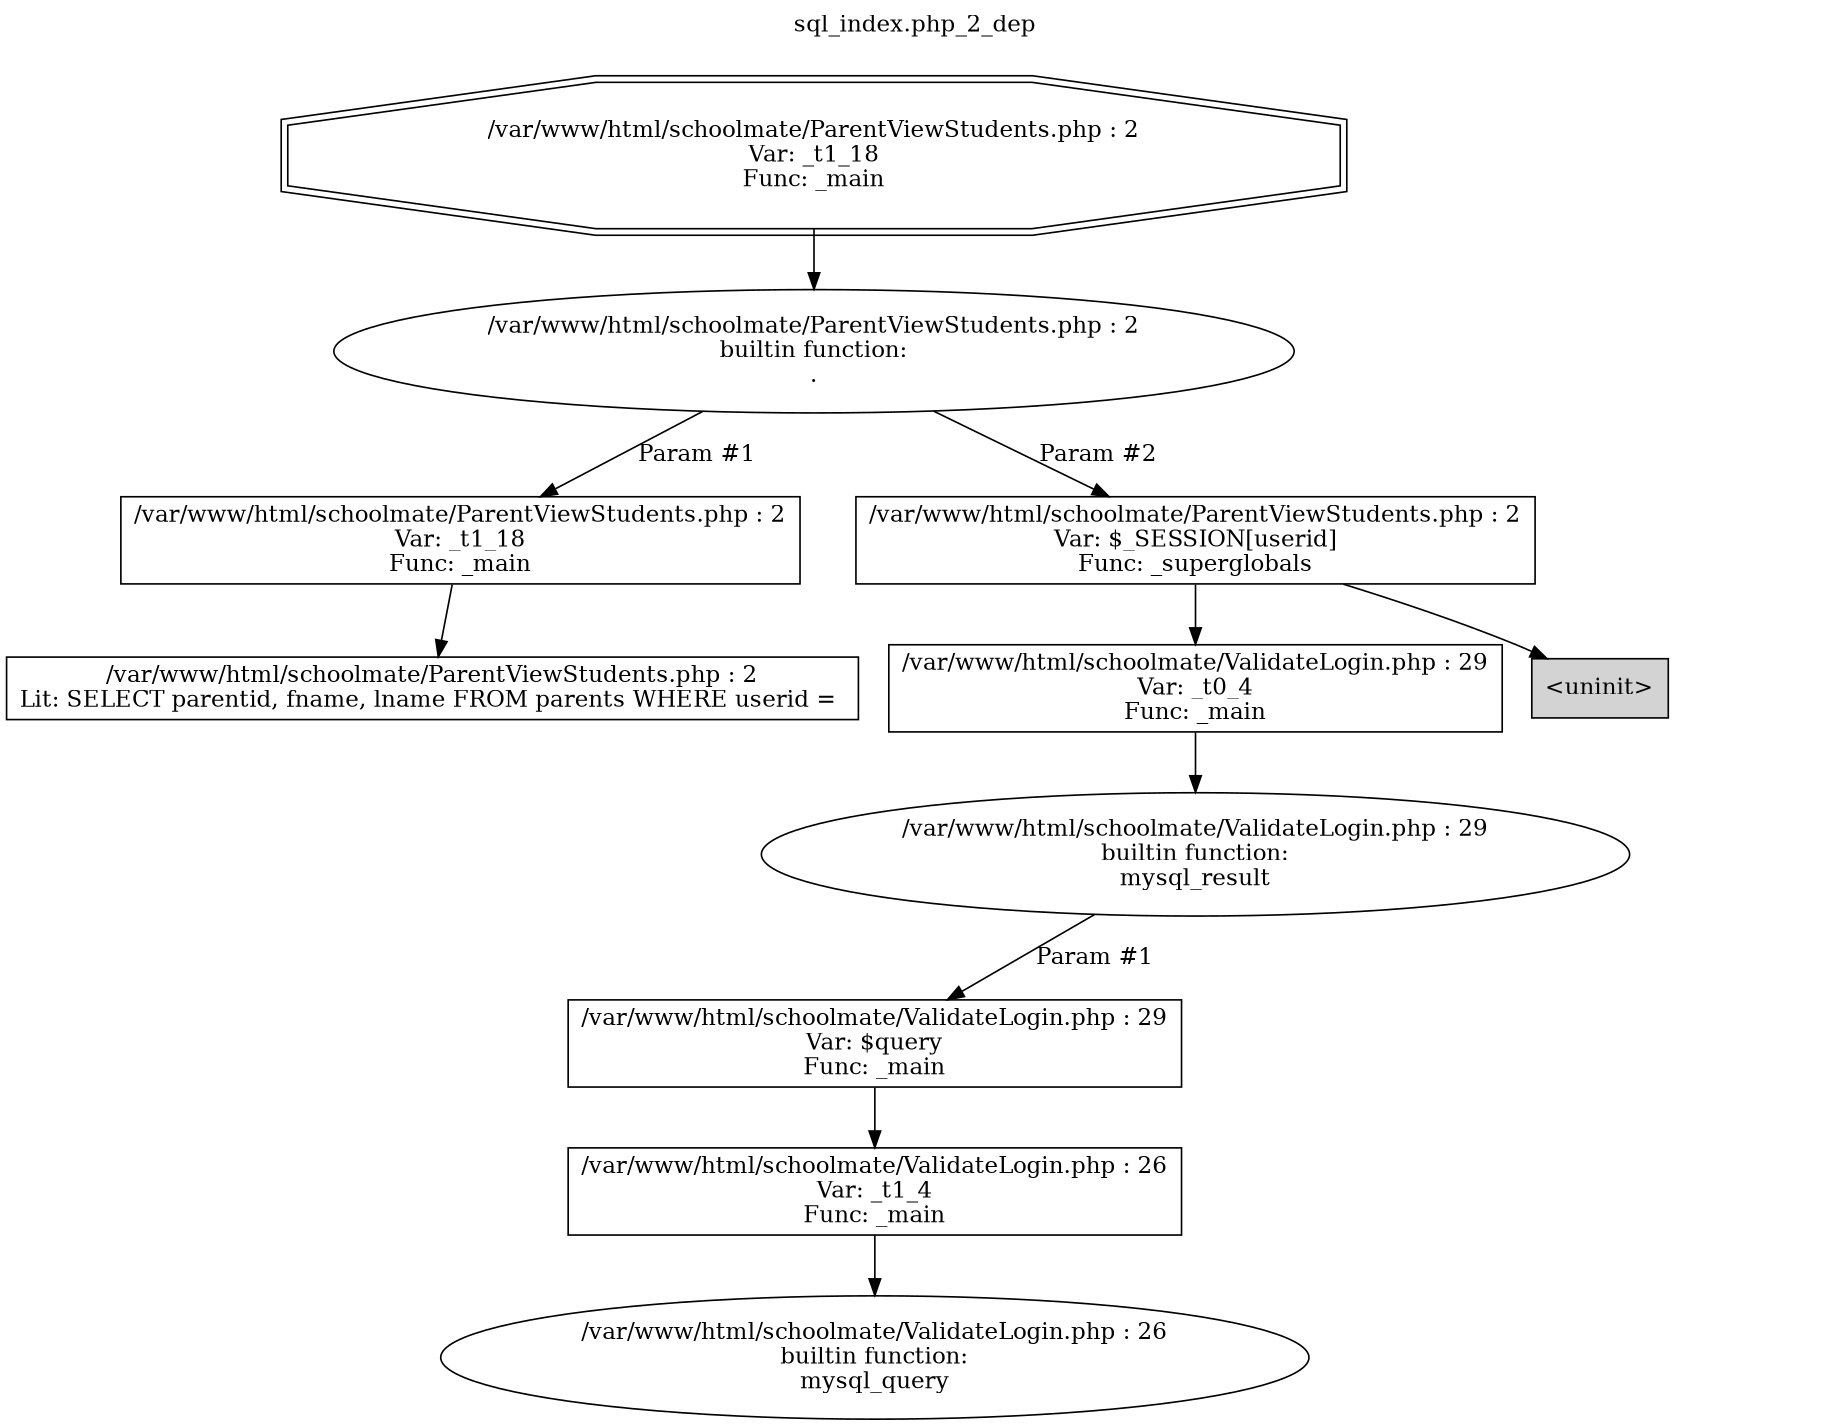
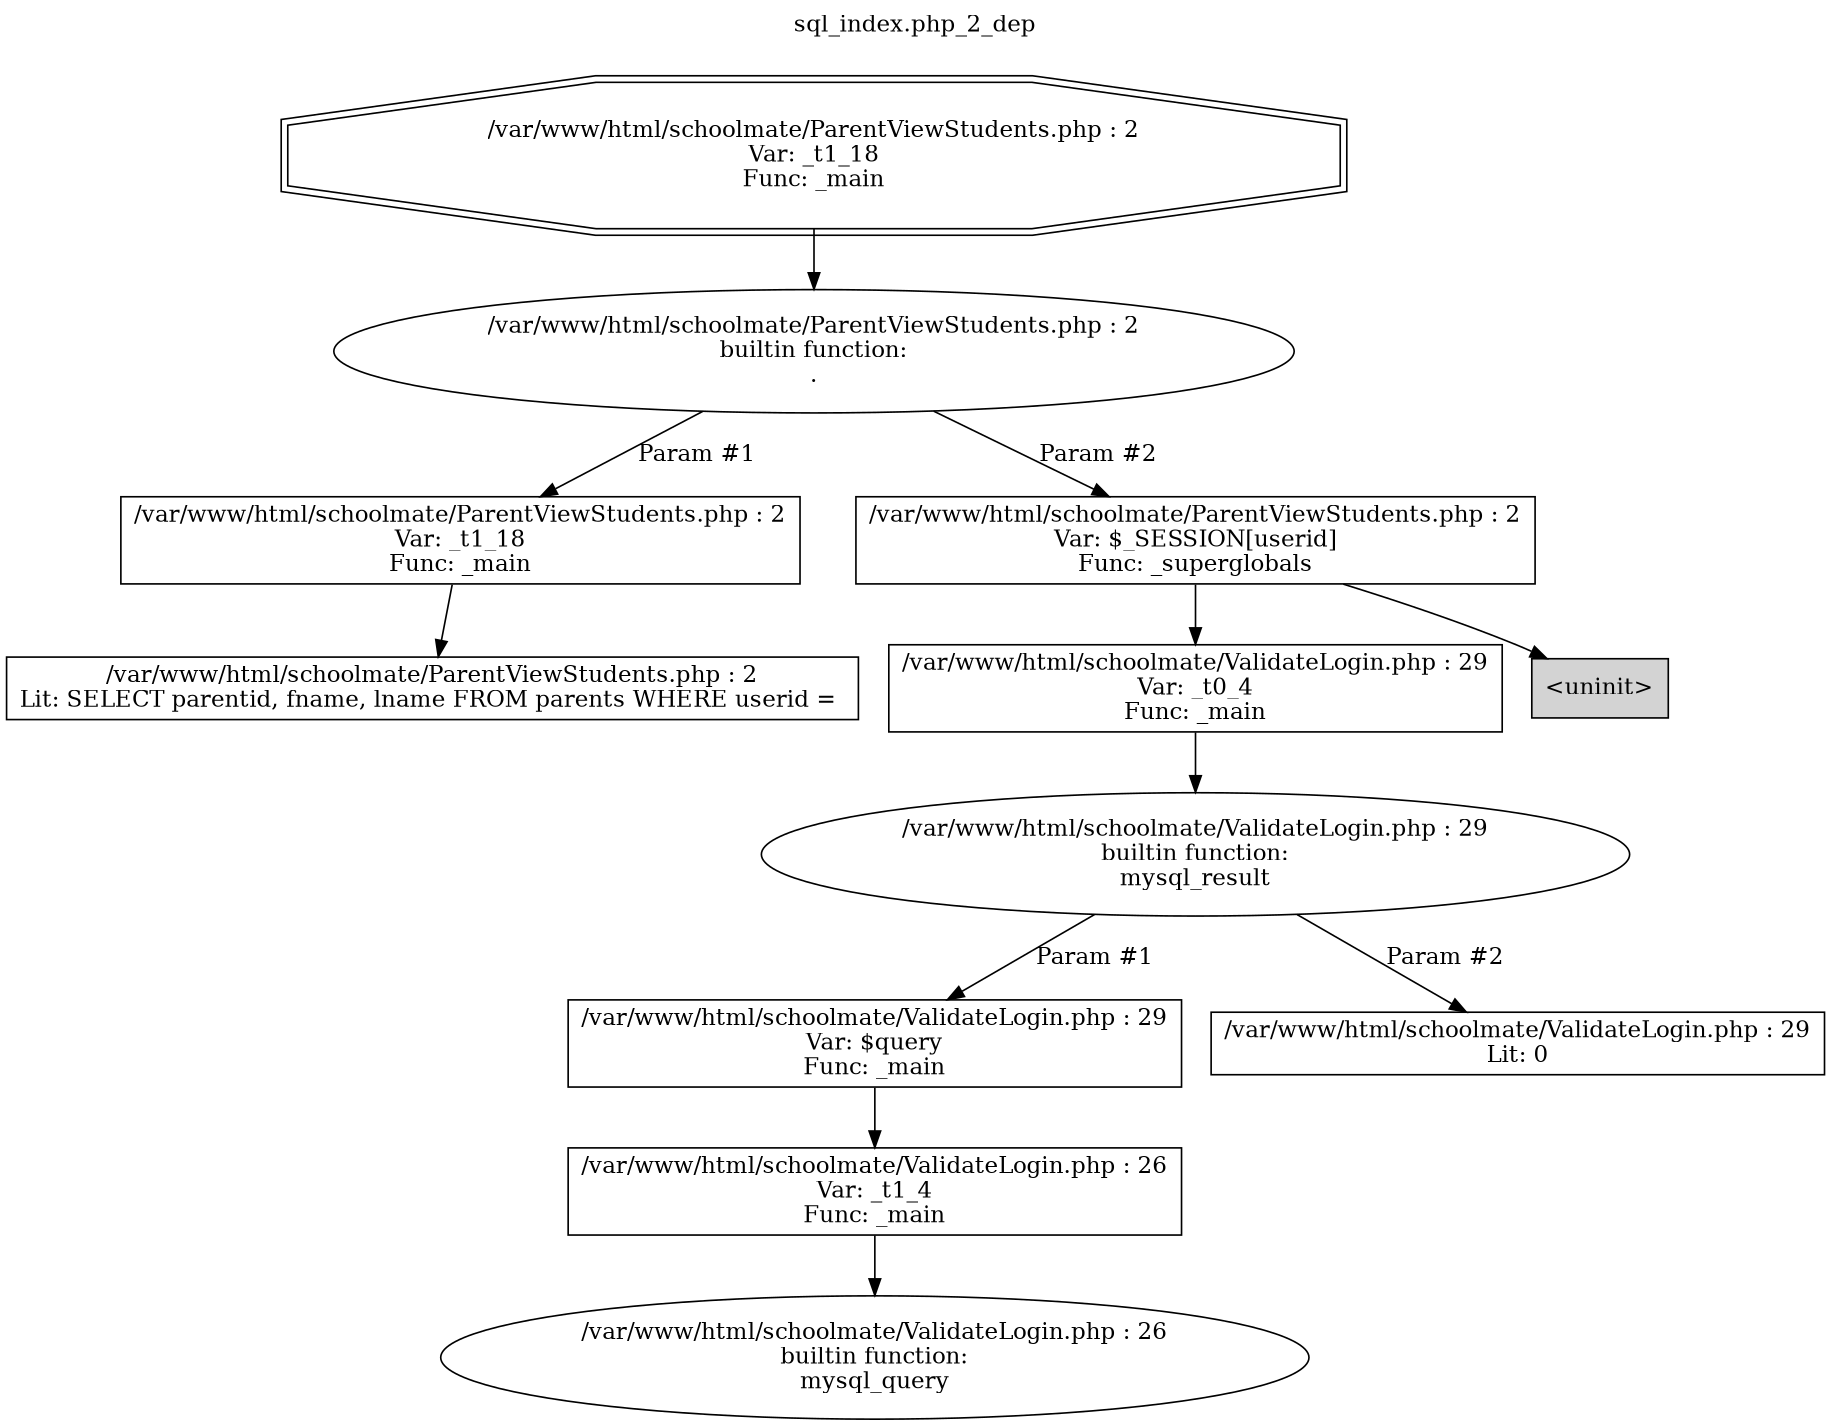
node "/var/www/html/schoolmate/ValidateLogin.php : 29 Lit: 0": added
